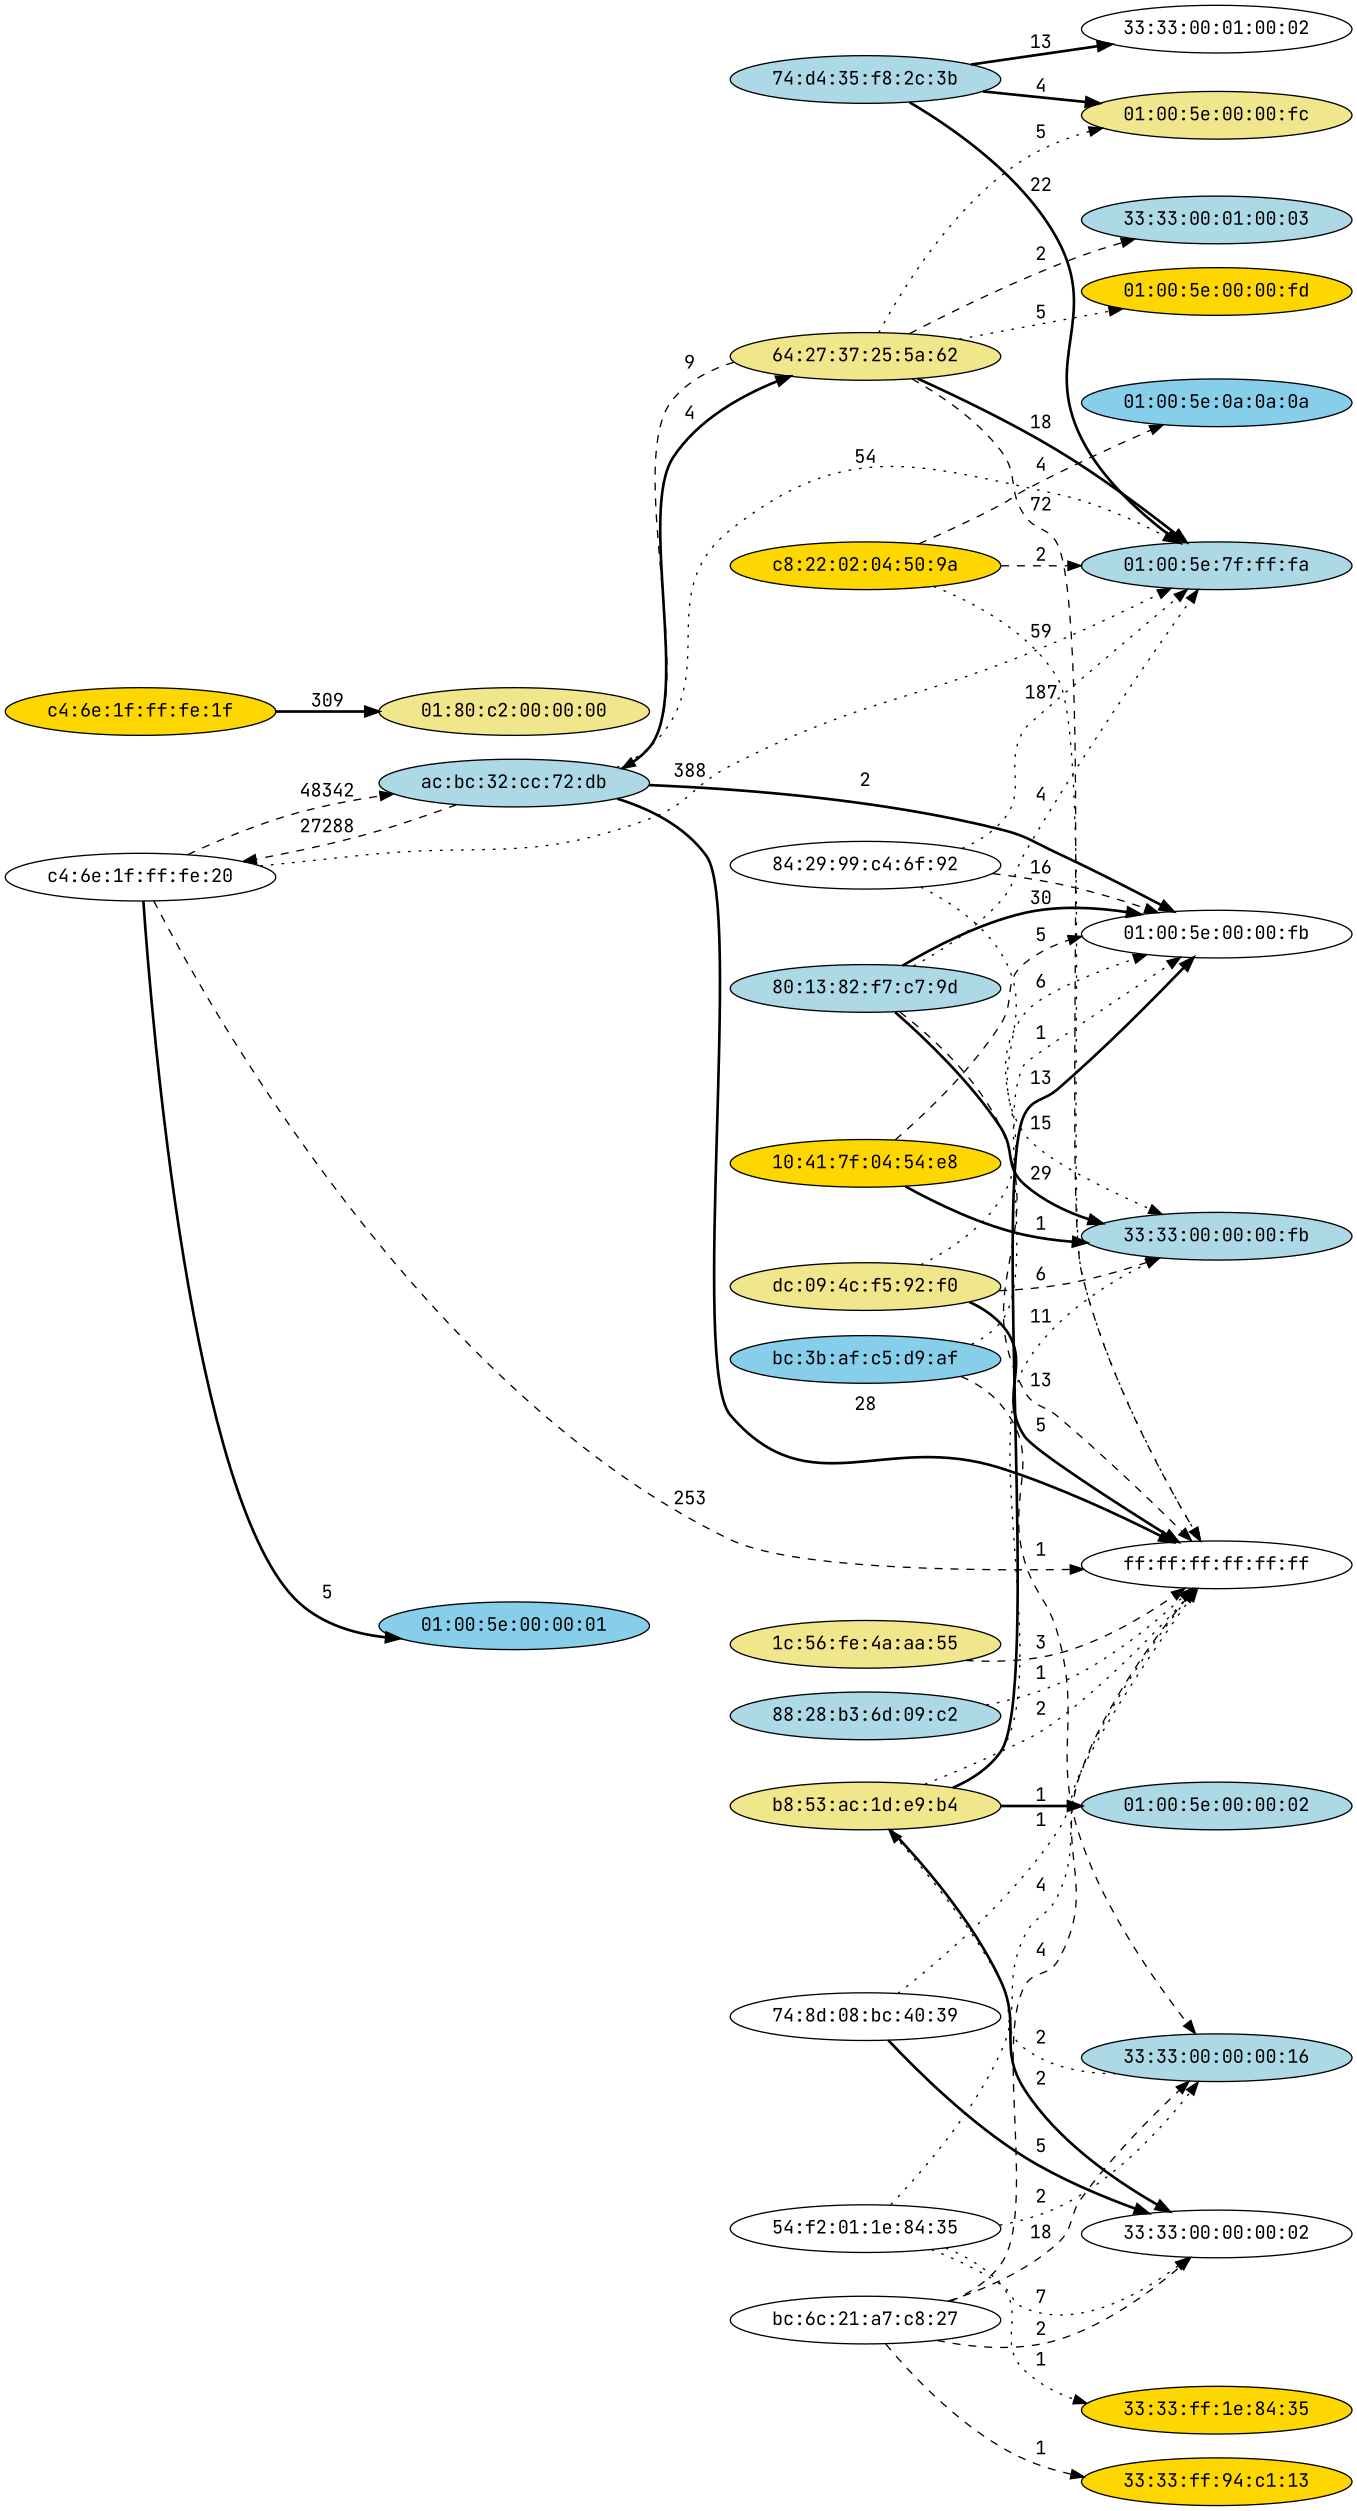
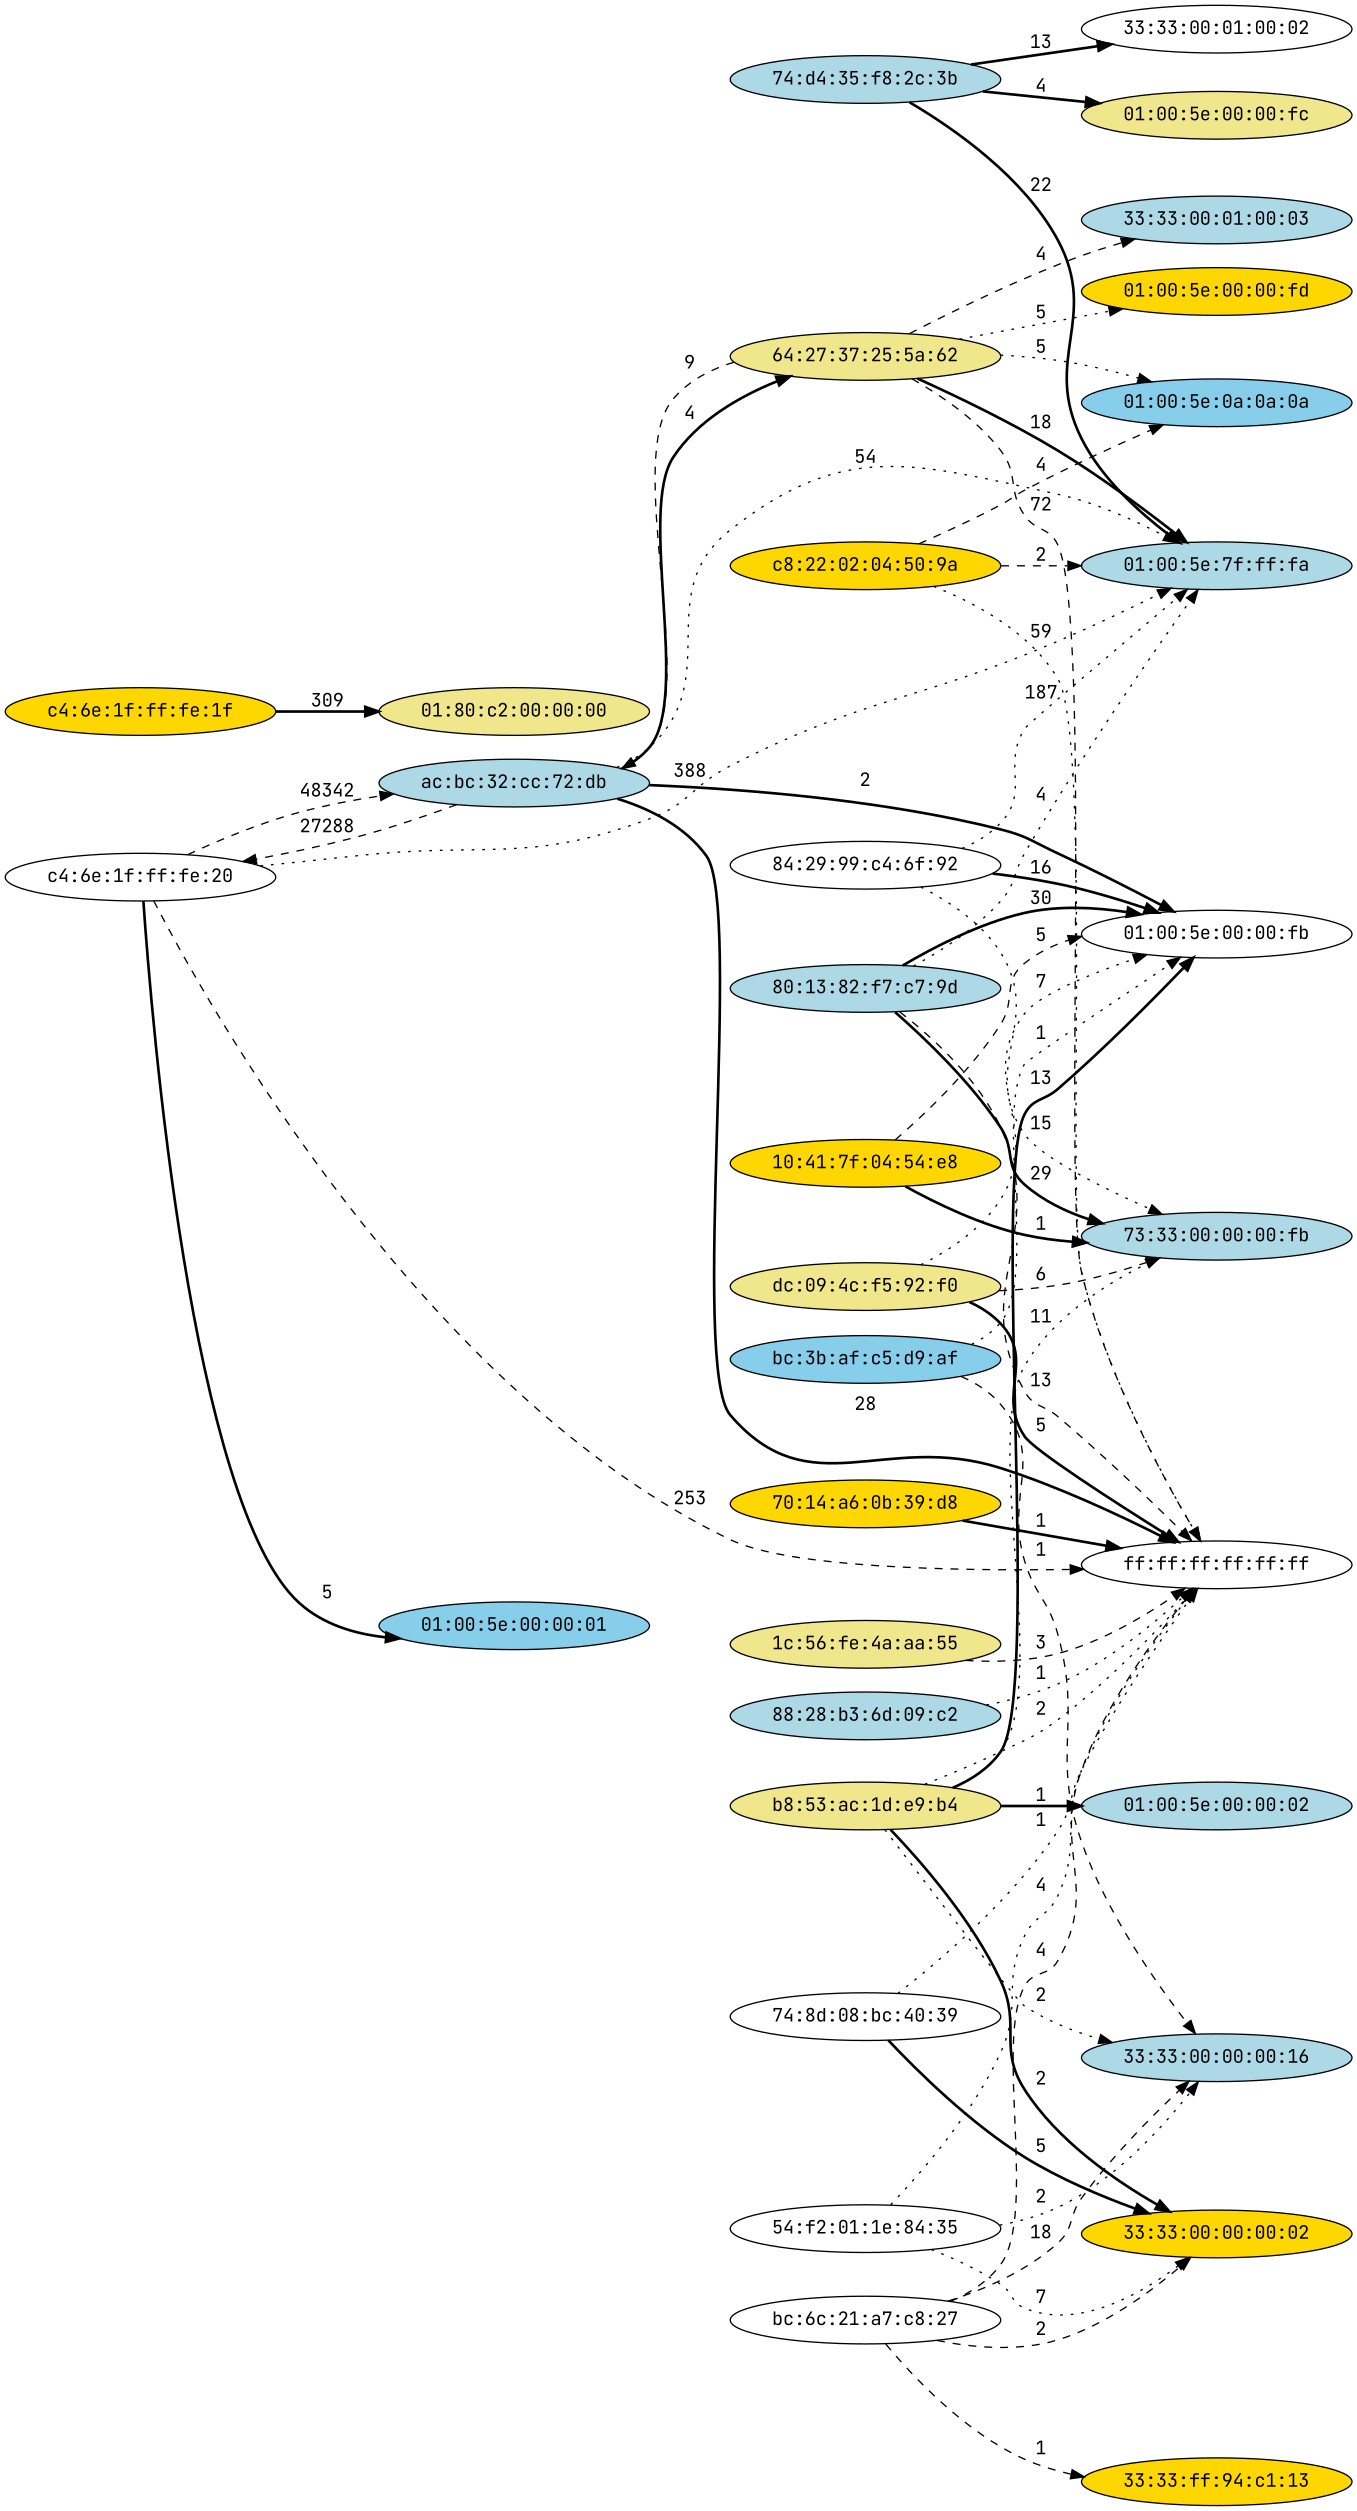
edge "64:27:37:25:5a:62" -> "01:00:5e:00:00:fc": now "64:27:37:25:5a:62" -> "01:00:5e:0a:0a:0a"
edge "64:27:37:25:5a:62" -> "33:33:00:01:00:03": label "2" -> "4"
edge "84:29:99:c4:6f:92" -> "01:00:5e:00:00:fb": style dashed -> bold
edge "dc:09:4c:f5:92:f0" -> "01:00:5e:00:00:fb": label "6" -> "7"
node "33:33:00:00:00:fb": label "33:33:00:00:00:fb" -> "73:33:00:00:00:fb"
node "70:14:a6:0b:39:d8": added
edge "33:33:00:00:00:16" -> "b8:53:ac:1d:e9:b4": reversed
node "33:33:00:00:00:02": fillcolor white -> gold
node "33:33:ff:1e:84:35": removed
